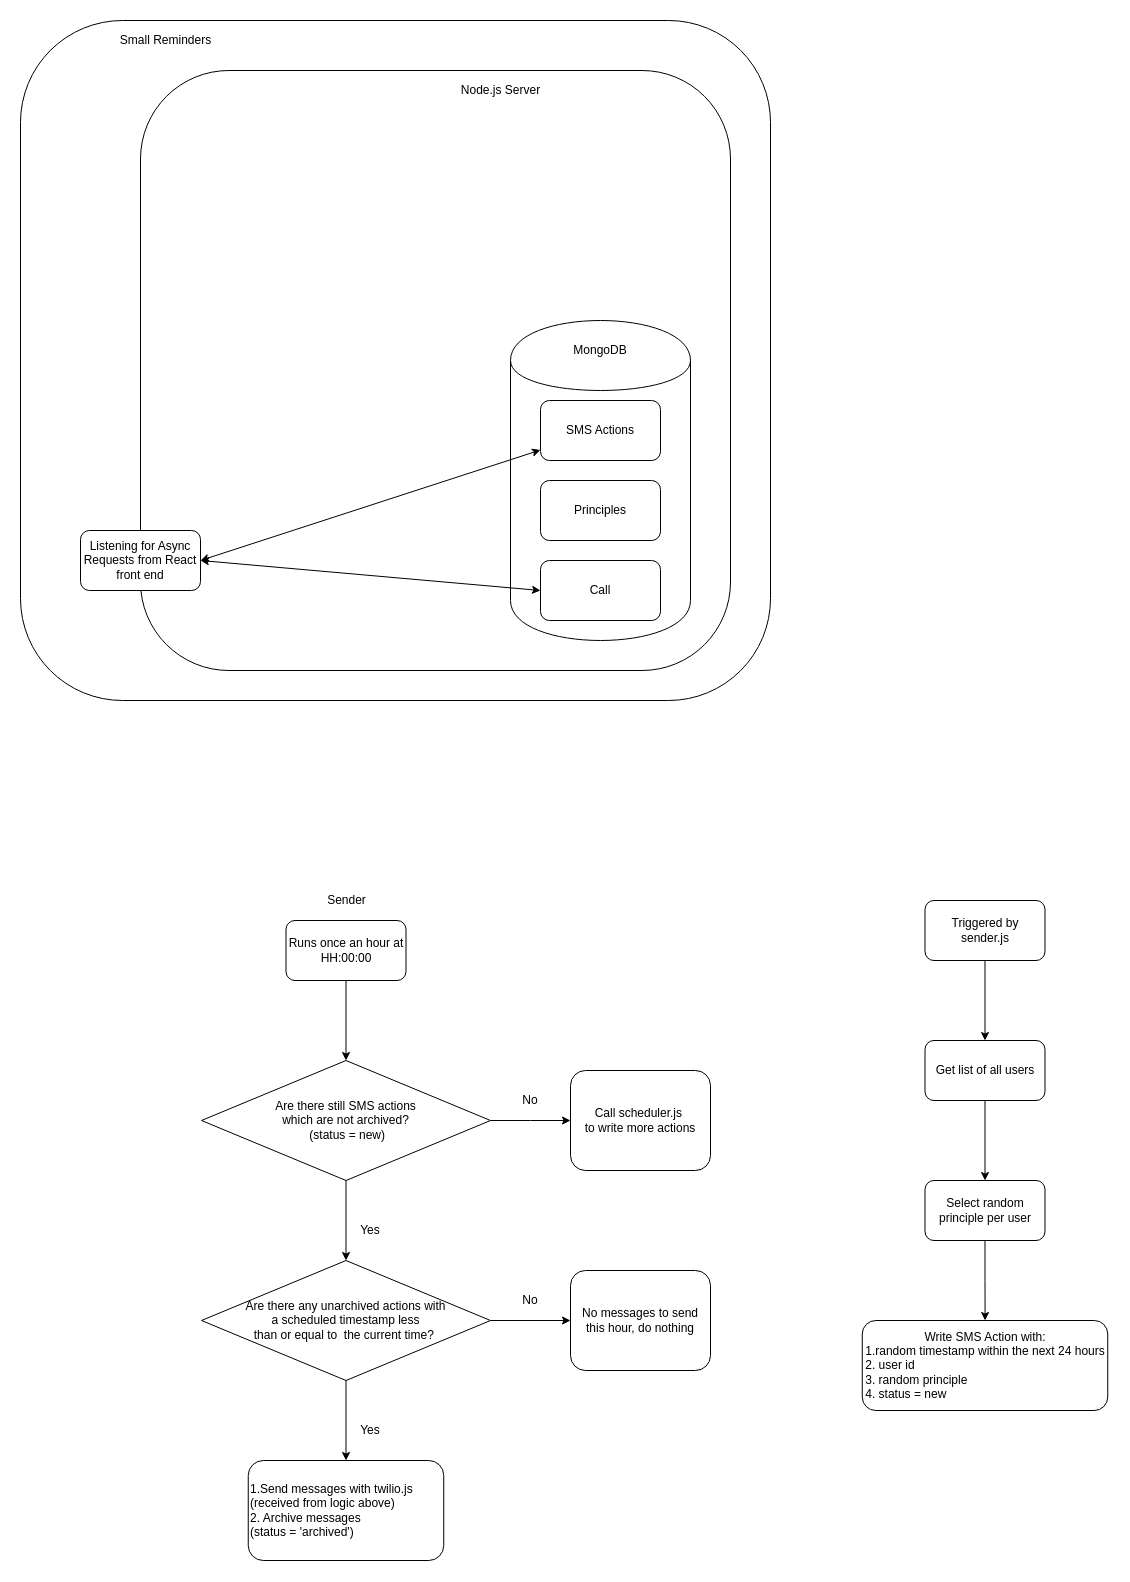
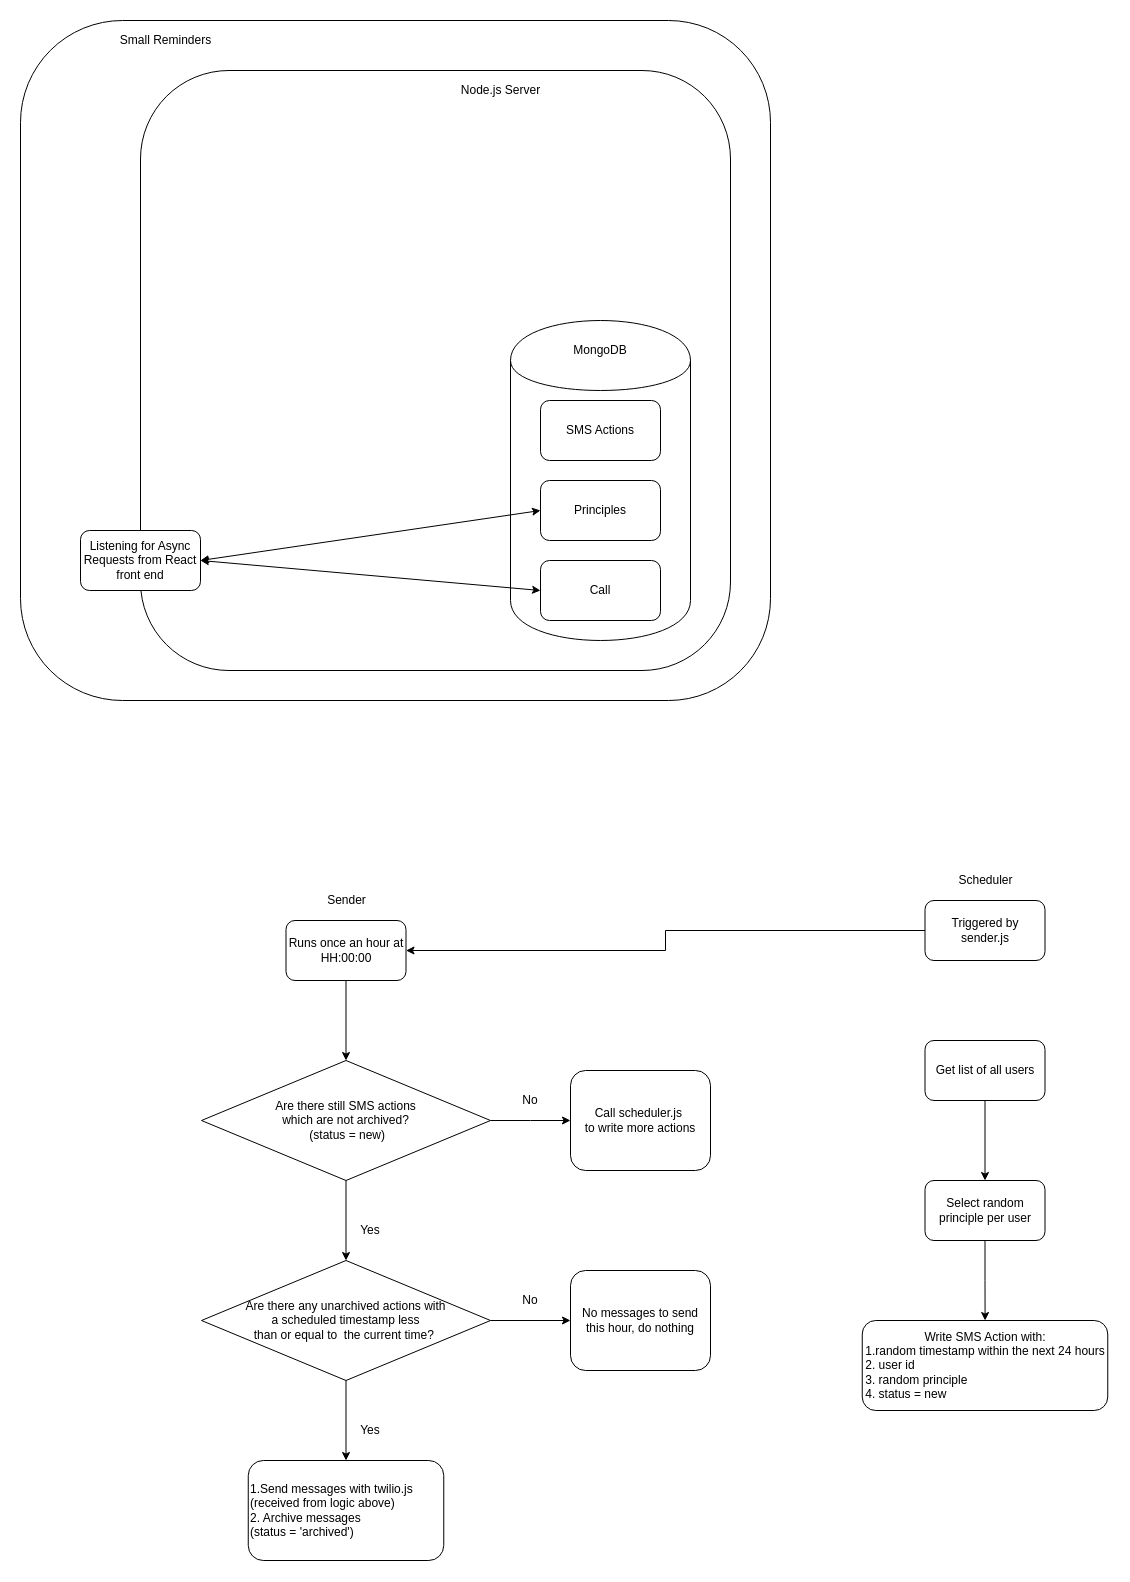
edge "SMS Actions" -- "Listening for Async Requests from React front end": now "Principles" -- "Listening for Async Requests from React front end"
node "Scheduler": added
edge "Triggered by sender.js" -> "Get list of all users": now "Triggered by sender.js" -> "Runs once an hour at HH:00:00"
